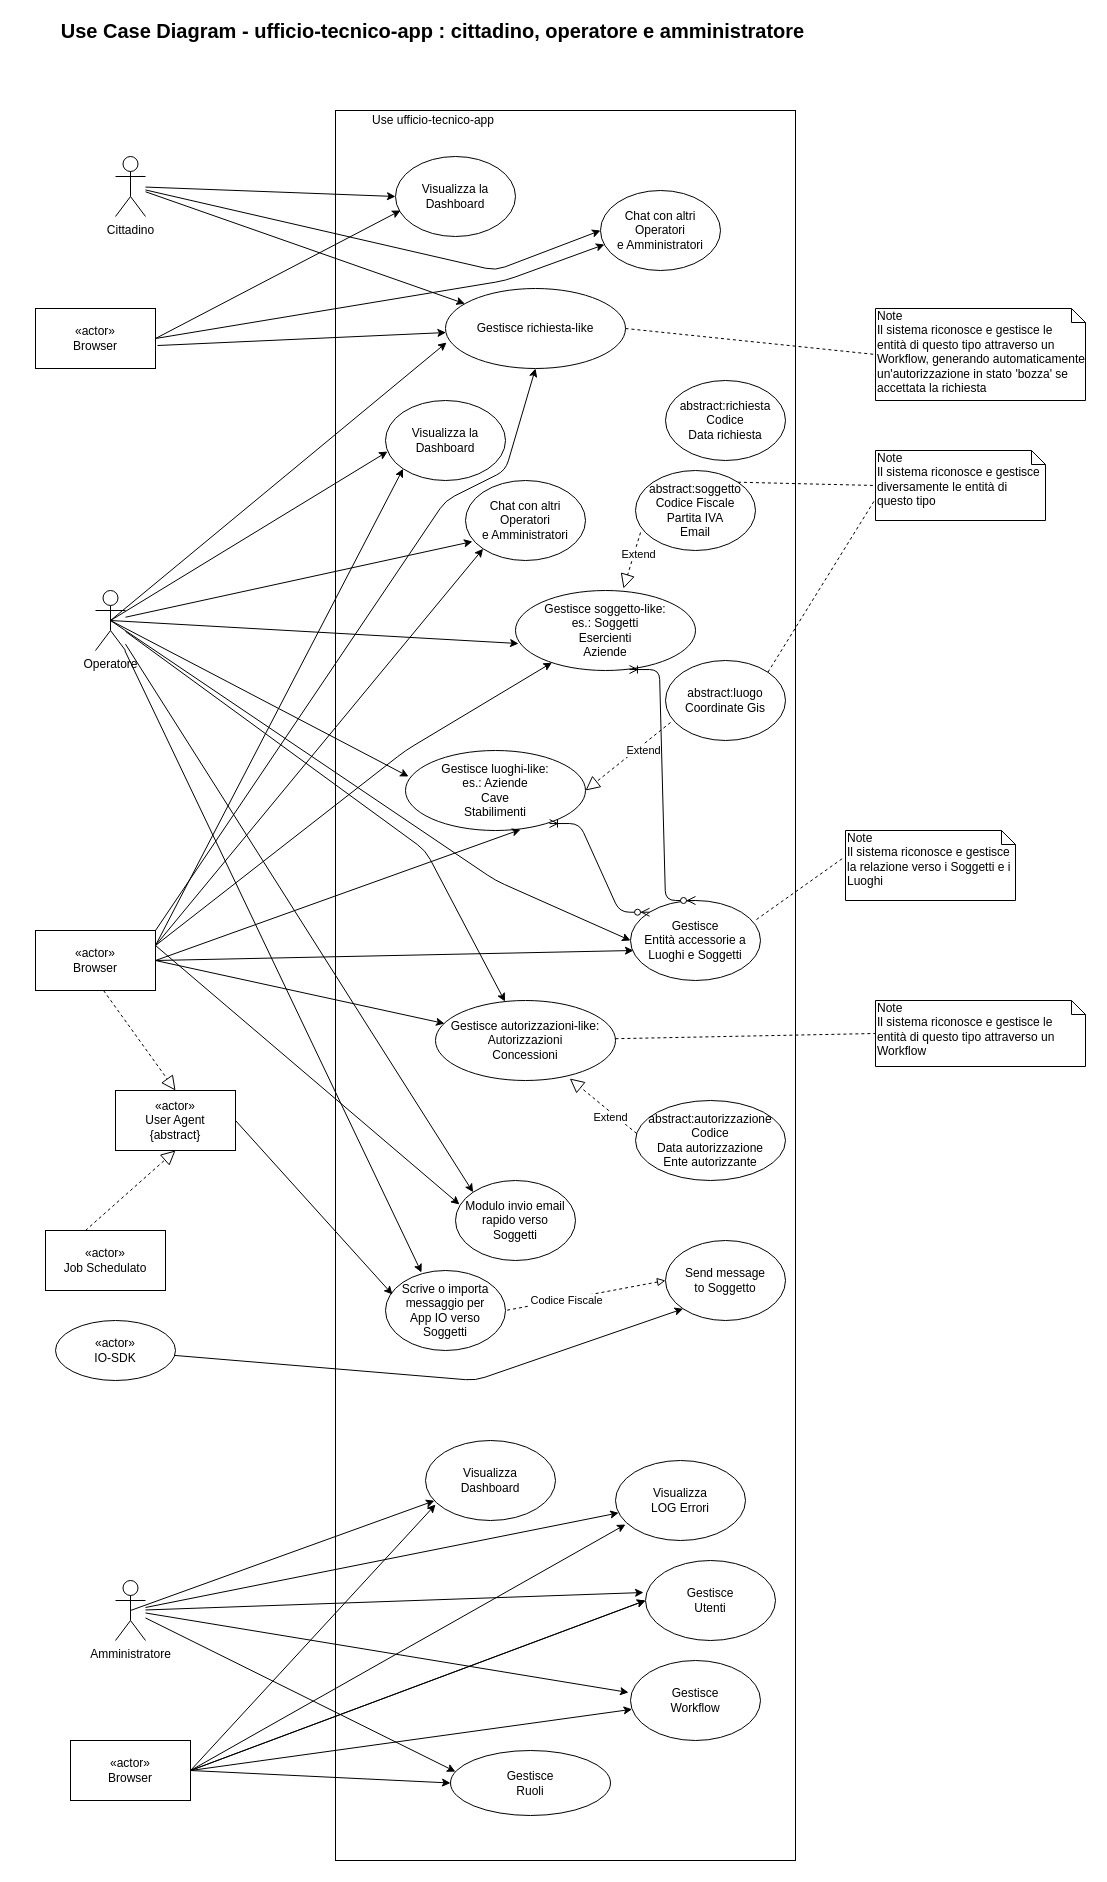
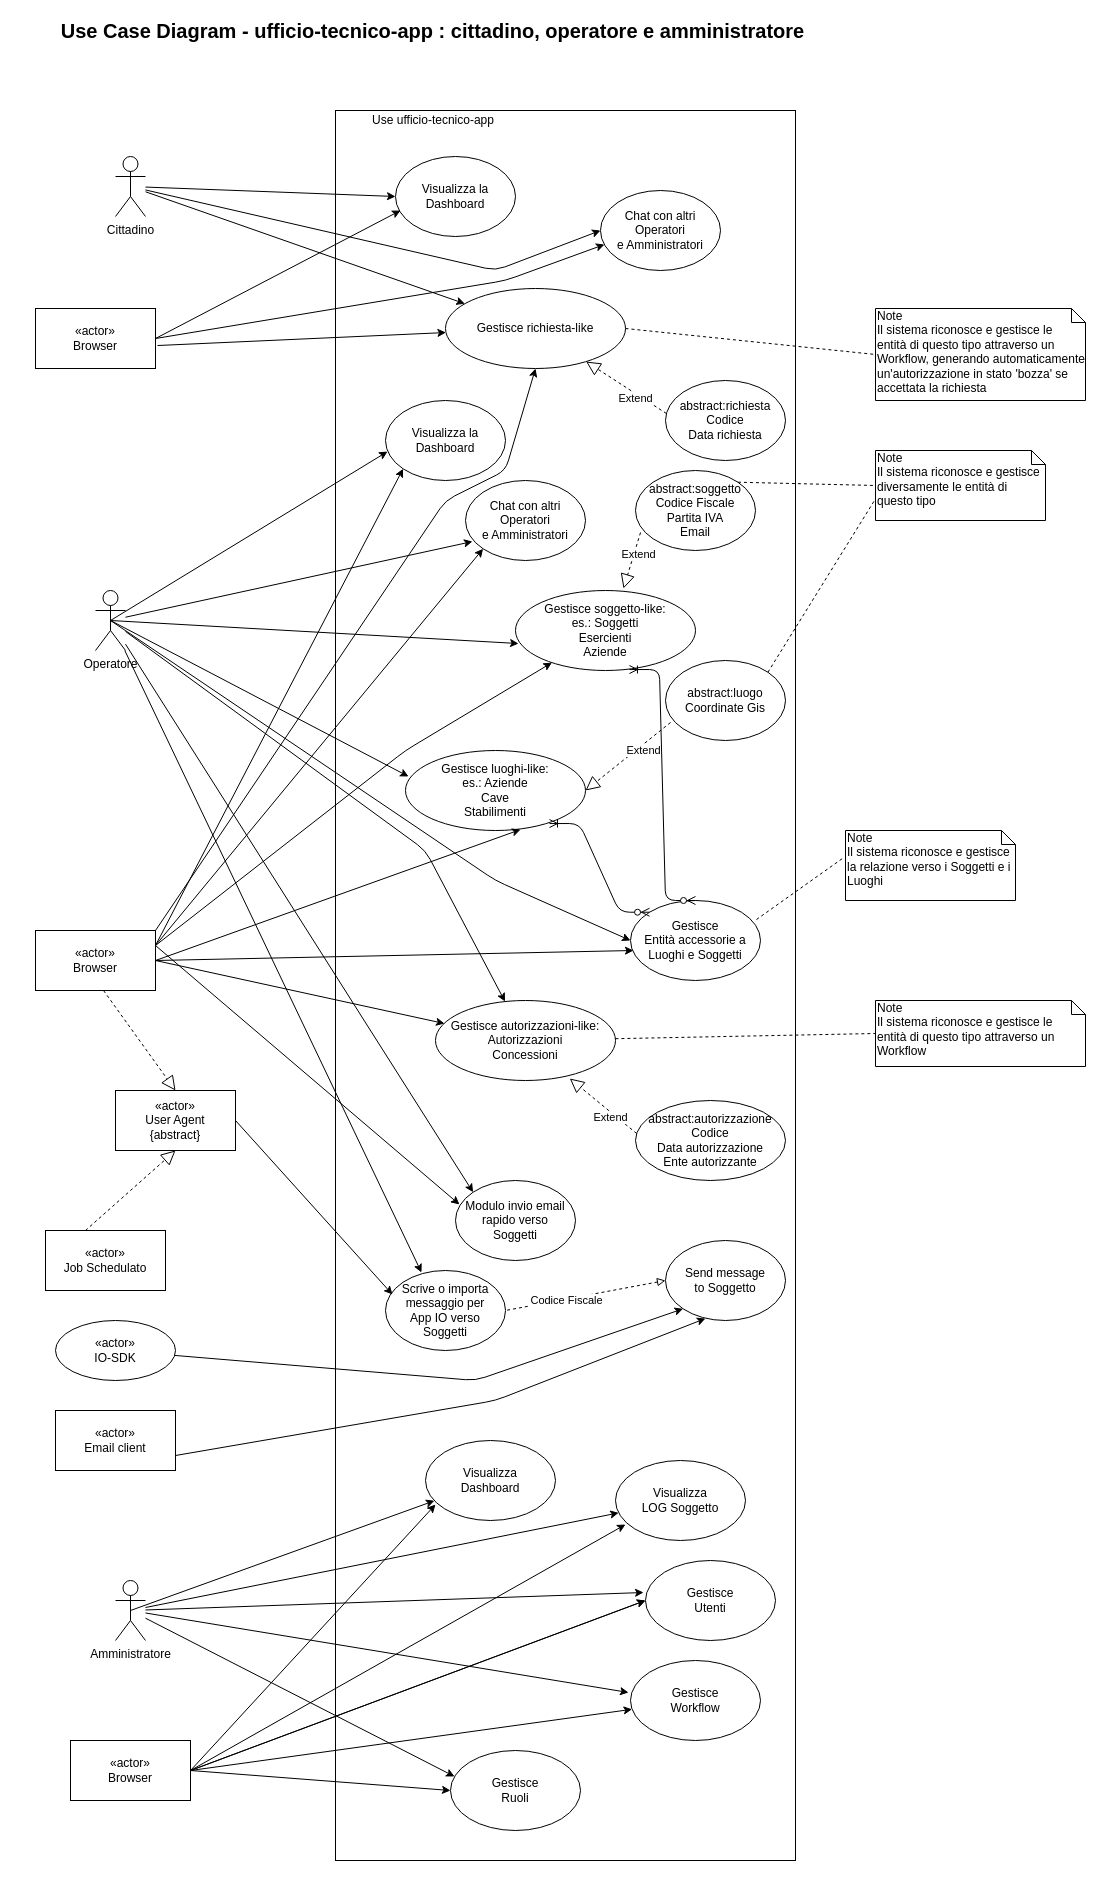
edge "abstract:richiesta Codice Data richiesta" -> "Gestisce richiesta-like": added, label "Extend"
edge "Operatore" -> "Gestisce richiesta-like": removed
edge "«actor» Email client" -> "Send message to Soggetto": added
node "«actor» Email client": added
node "Visualizza LOG Errori": label "Visualizza LOG Errori" -> "Visualizza LOG Soggetto"
node "Gestisce Ruoli": size 160x65 -> 130x80
